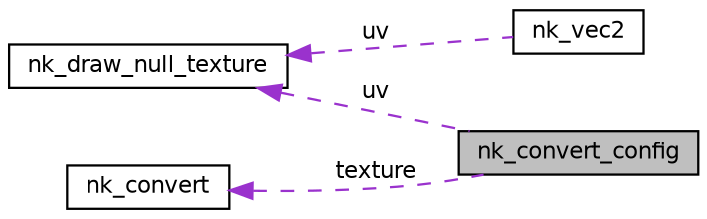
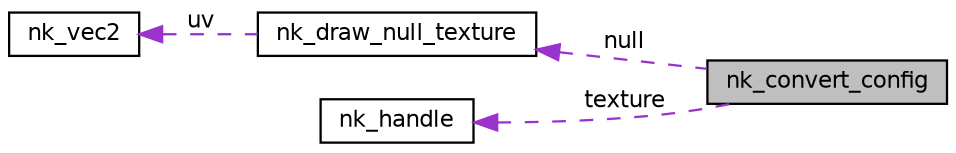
edge "nk_vec2" -> "nk_draw_null_texture": reversed
edge "nk_convert_config" -> "nk_draw_null_texture": label " uv" -> " null"
node "nk_convert": label "nk_convert" -> "nk_handle"
